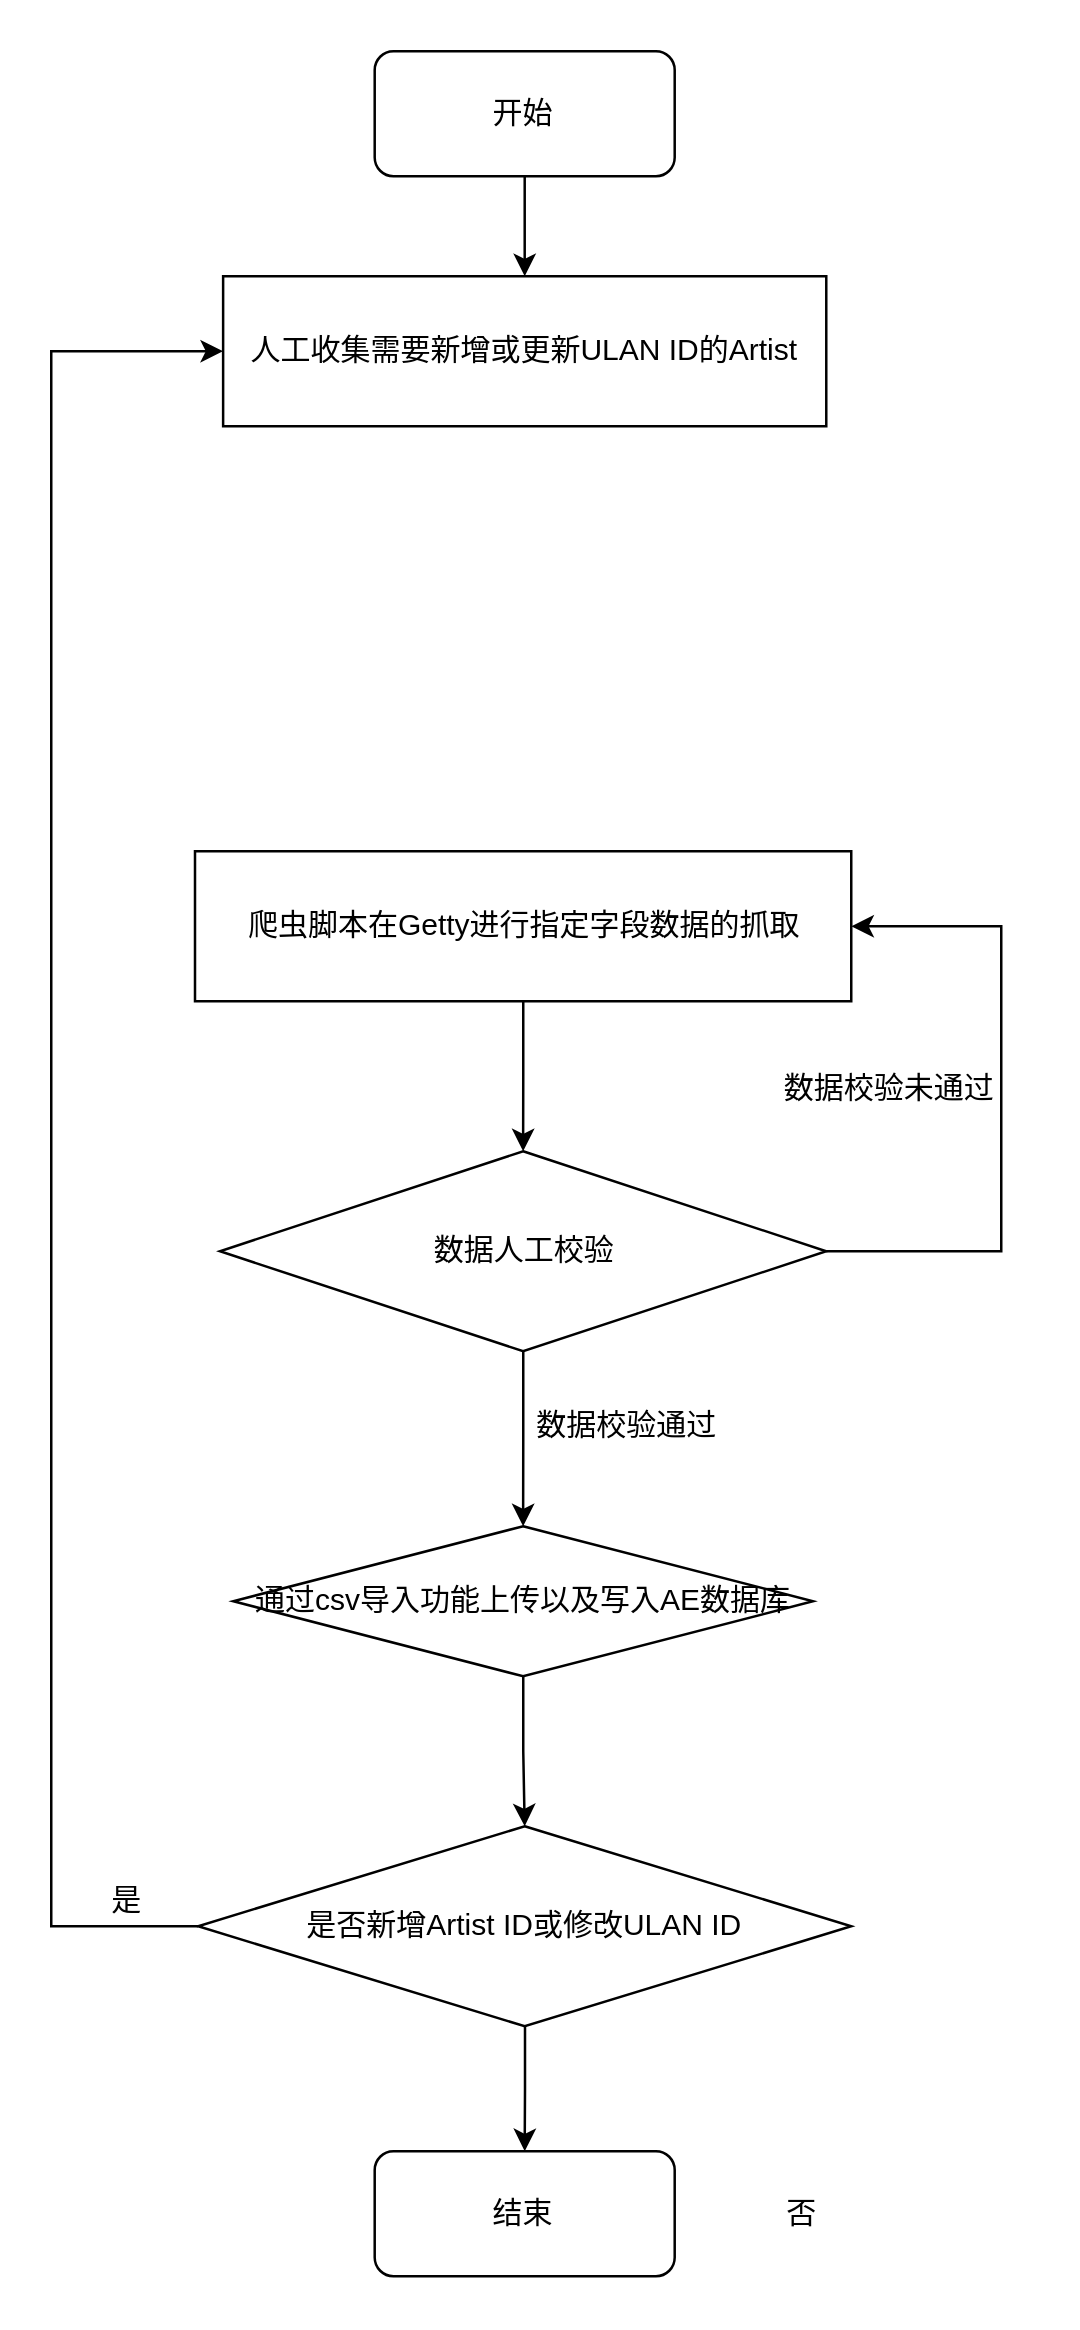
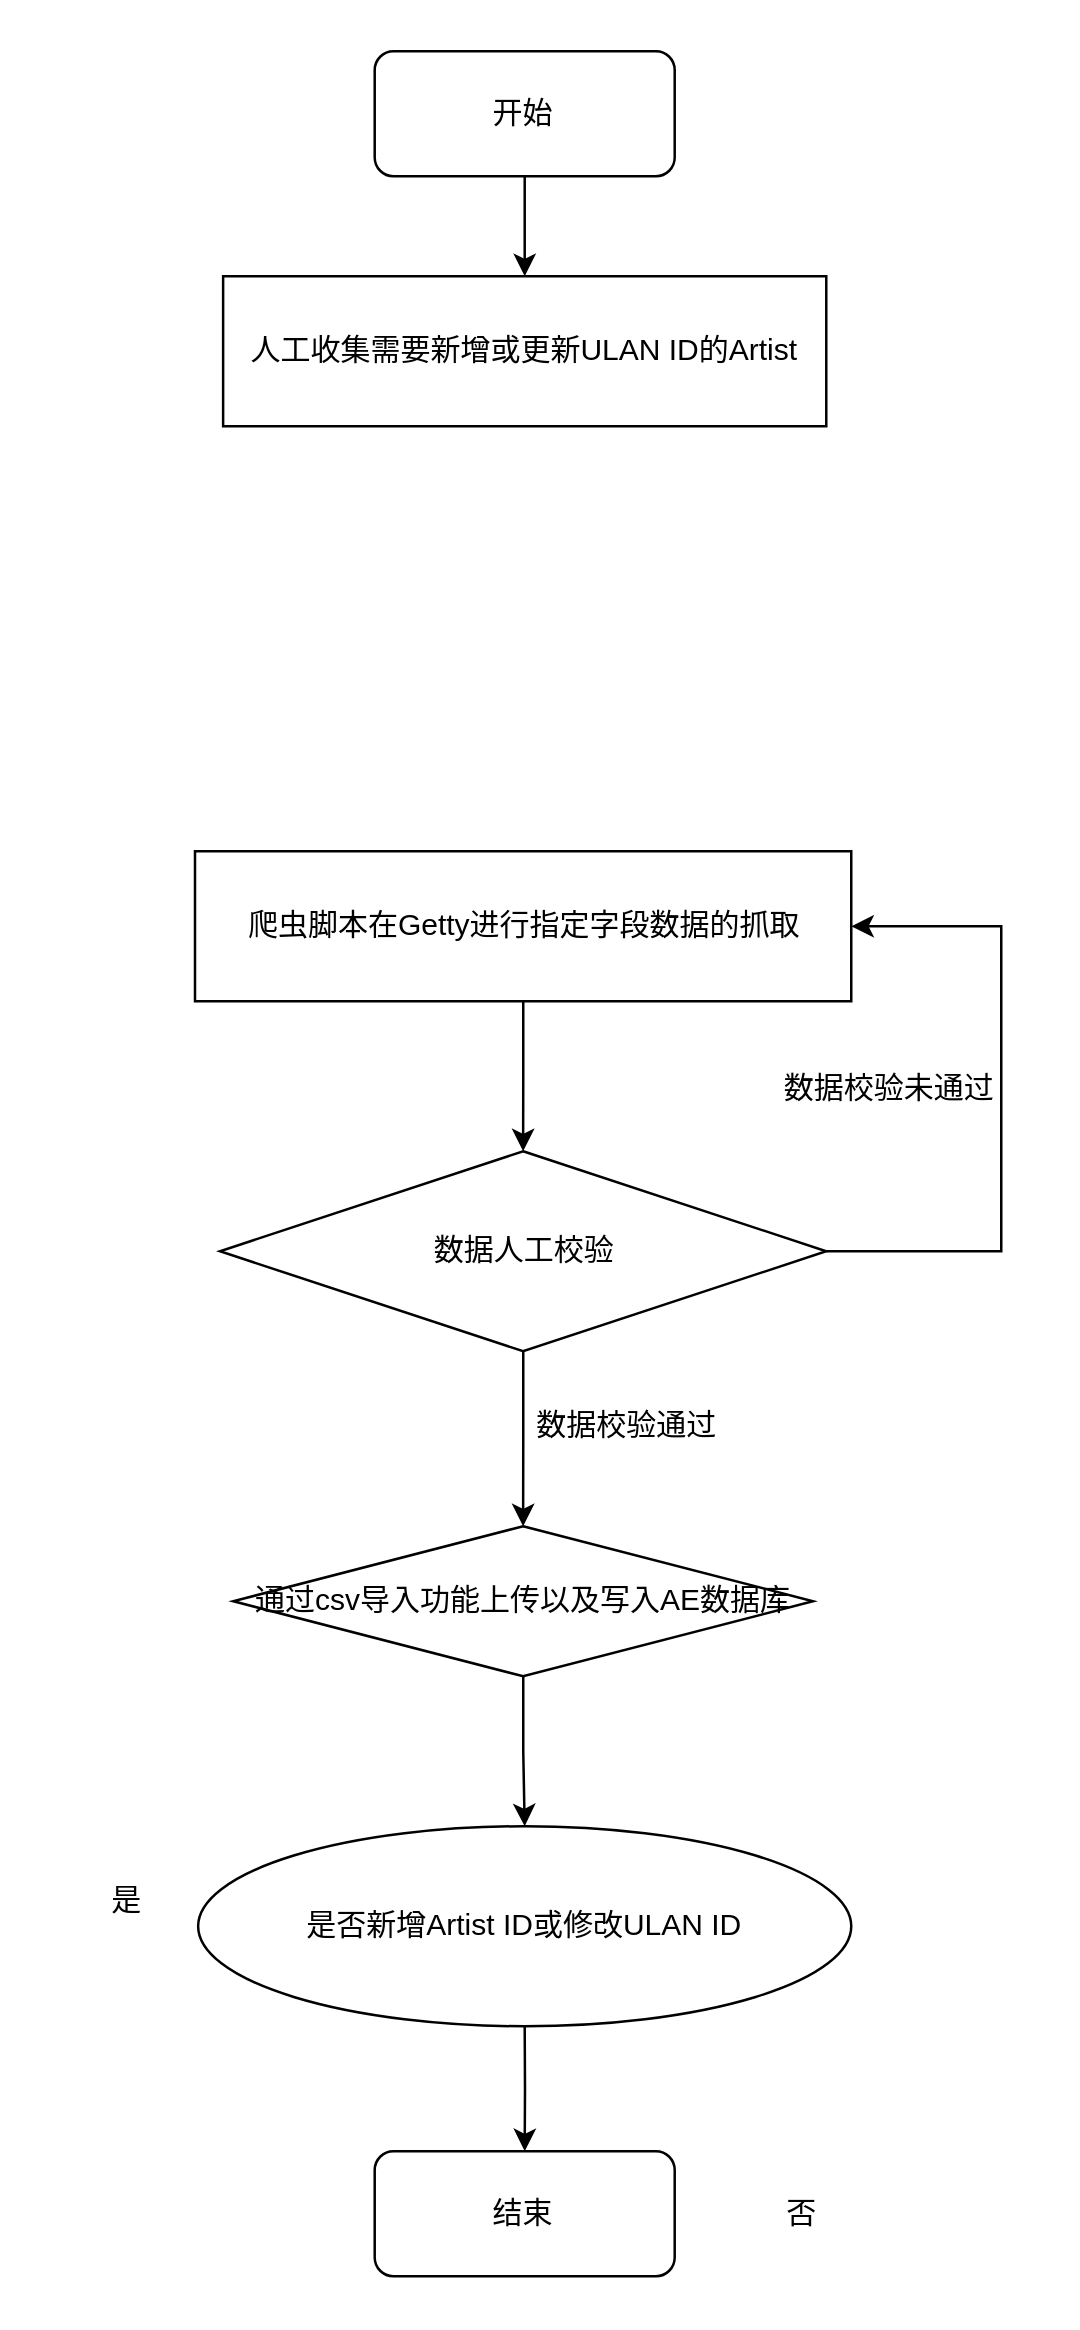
edge "是否新增Artist ID或修改ULAN ID" -> "人工收集需要新增或更新ULAN ID的Artist": removed
node "是否新增Artist ID或修改ULAN ID": shape diamond -> ellipse
